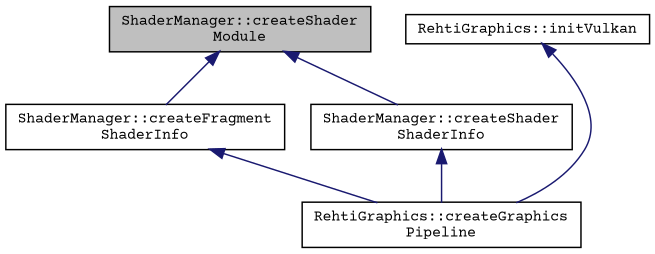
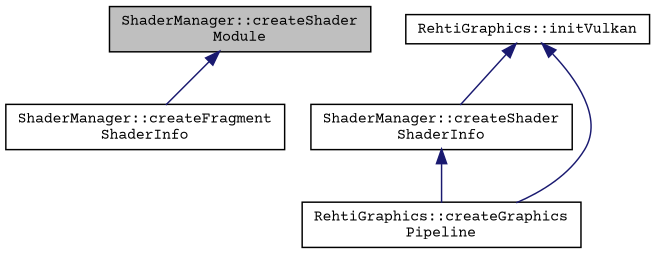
edge "ShaderManager::createShader ShaderInfo" -> "ShaderManager::createShader Module": now "ShaderManager::createShader ShaderInfo" -> "RehtiGraphics::initVulkan"
edge "RehtiGraphics::createGraphics Pipeline" -> "ShaderManager::createFragment ShaderInfo": removed
